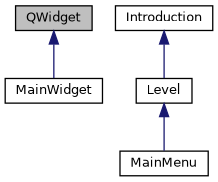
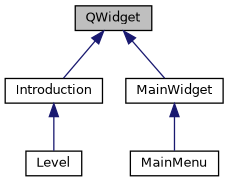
edge "Introduction" -> "QWidget": added
edge "MainMenu" -> "Level": now "MainMenu" -> "MainWidget"
